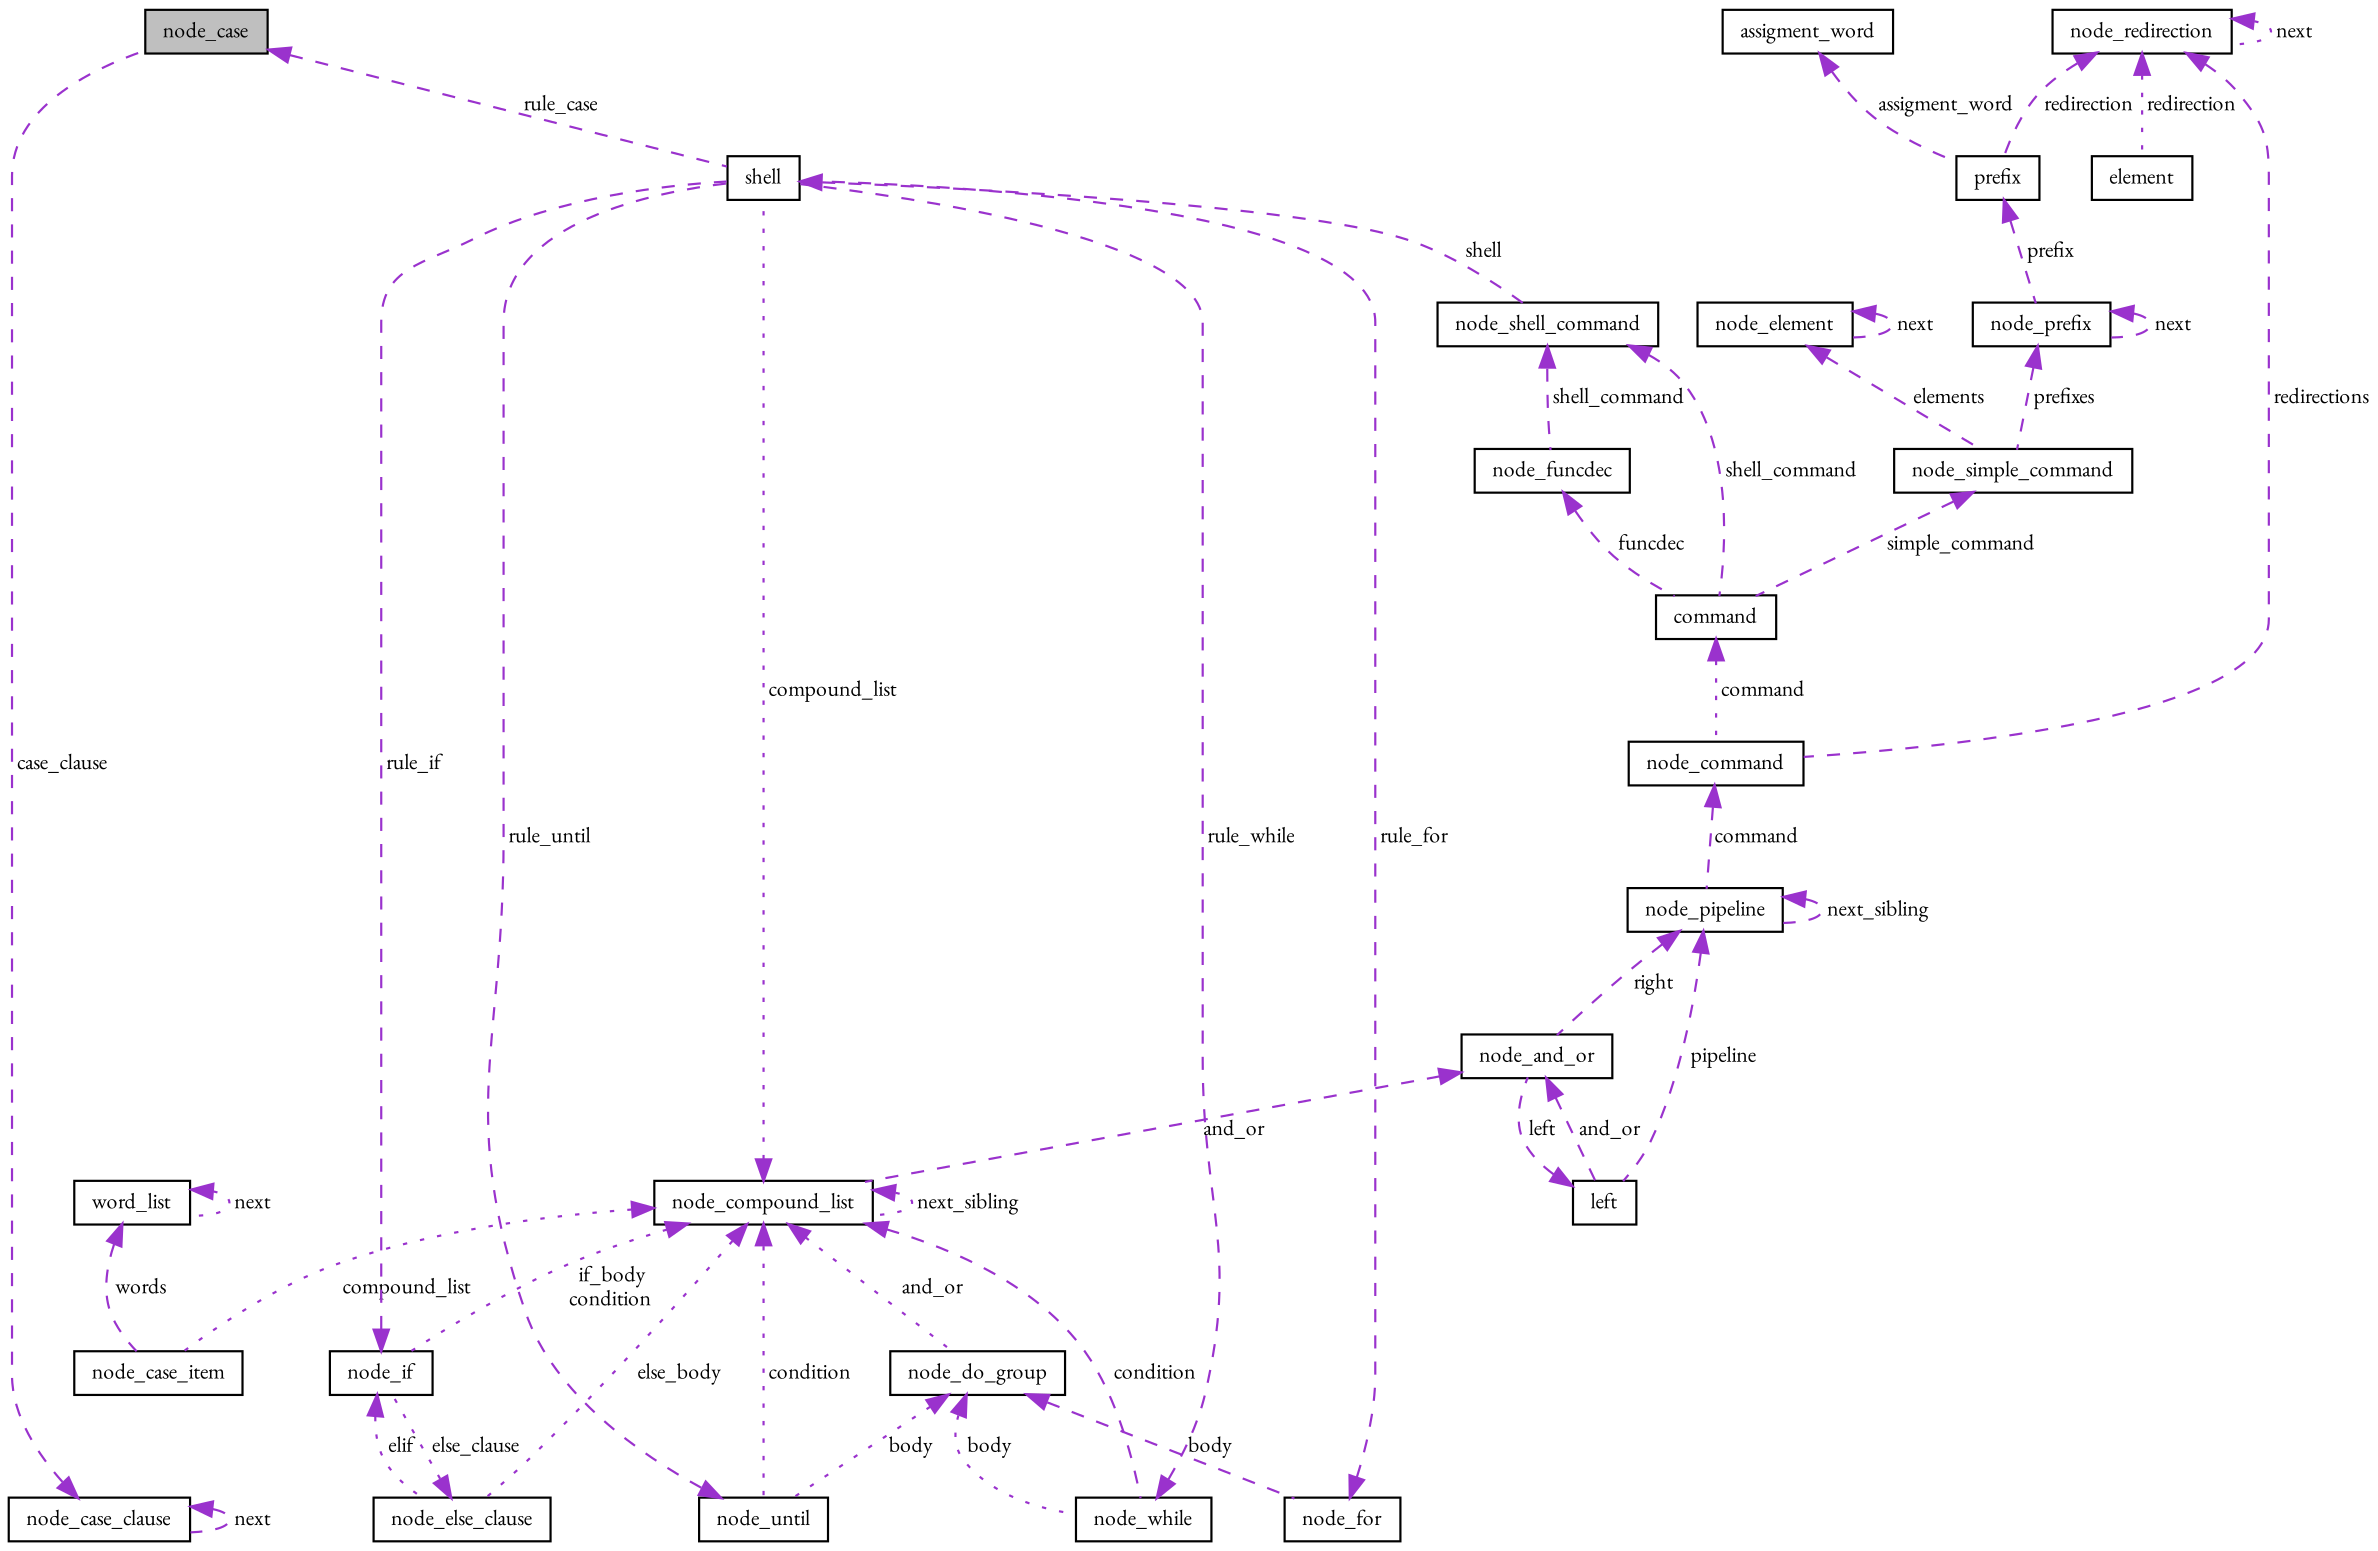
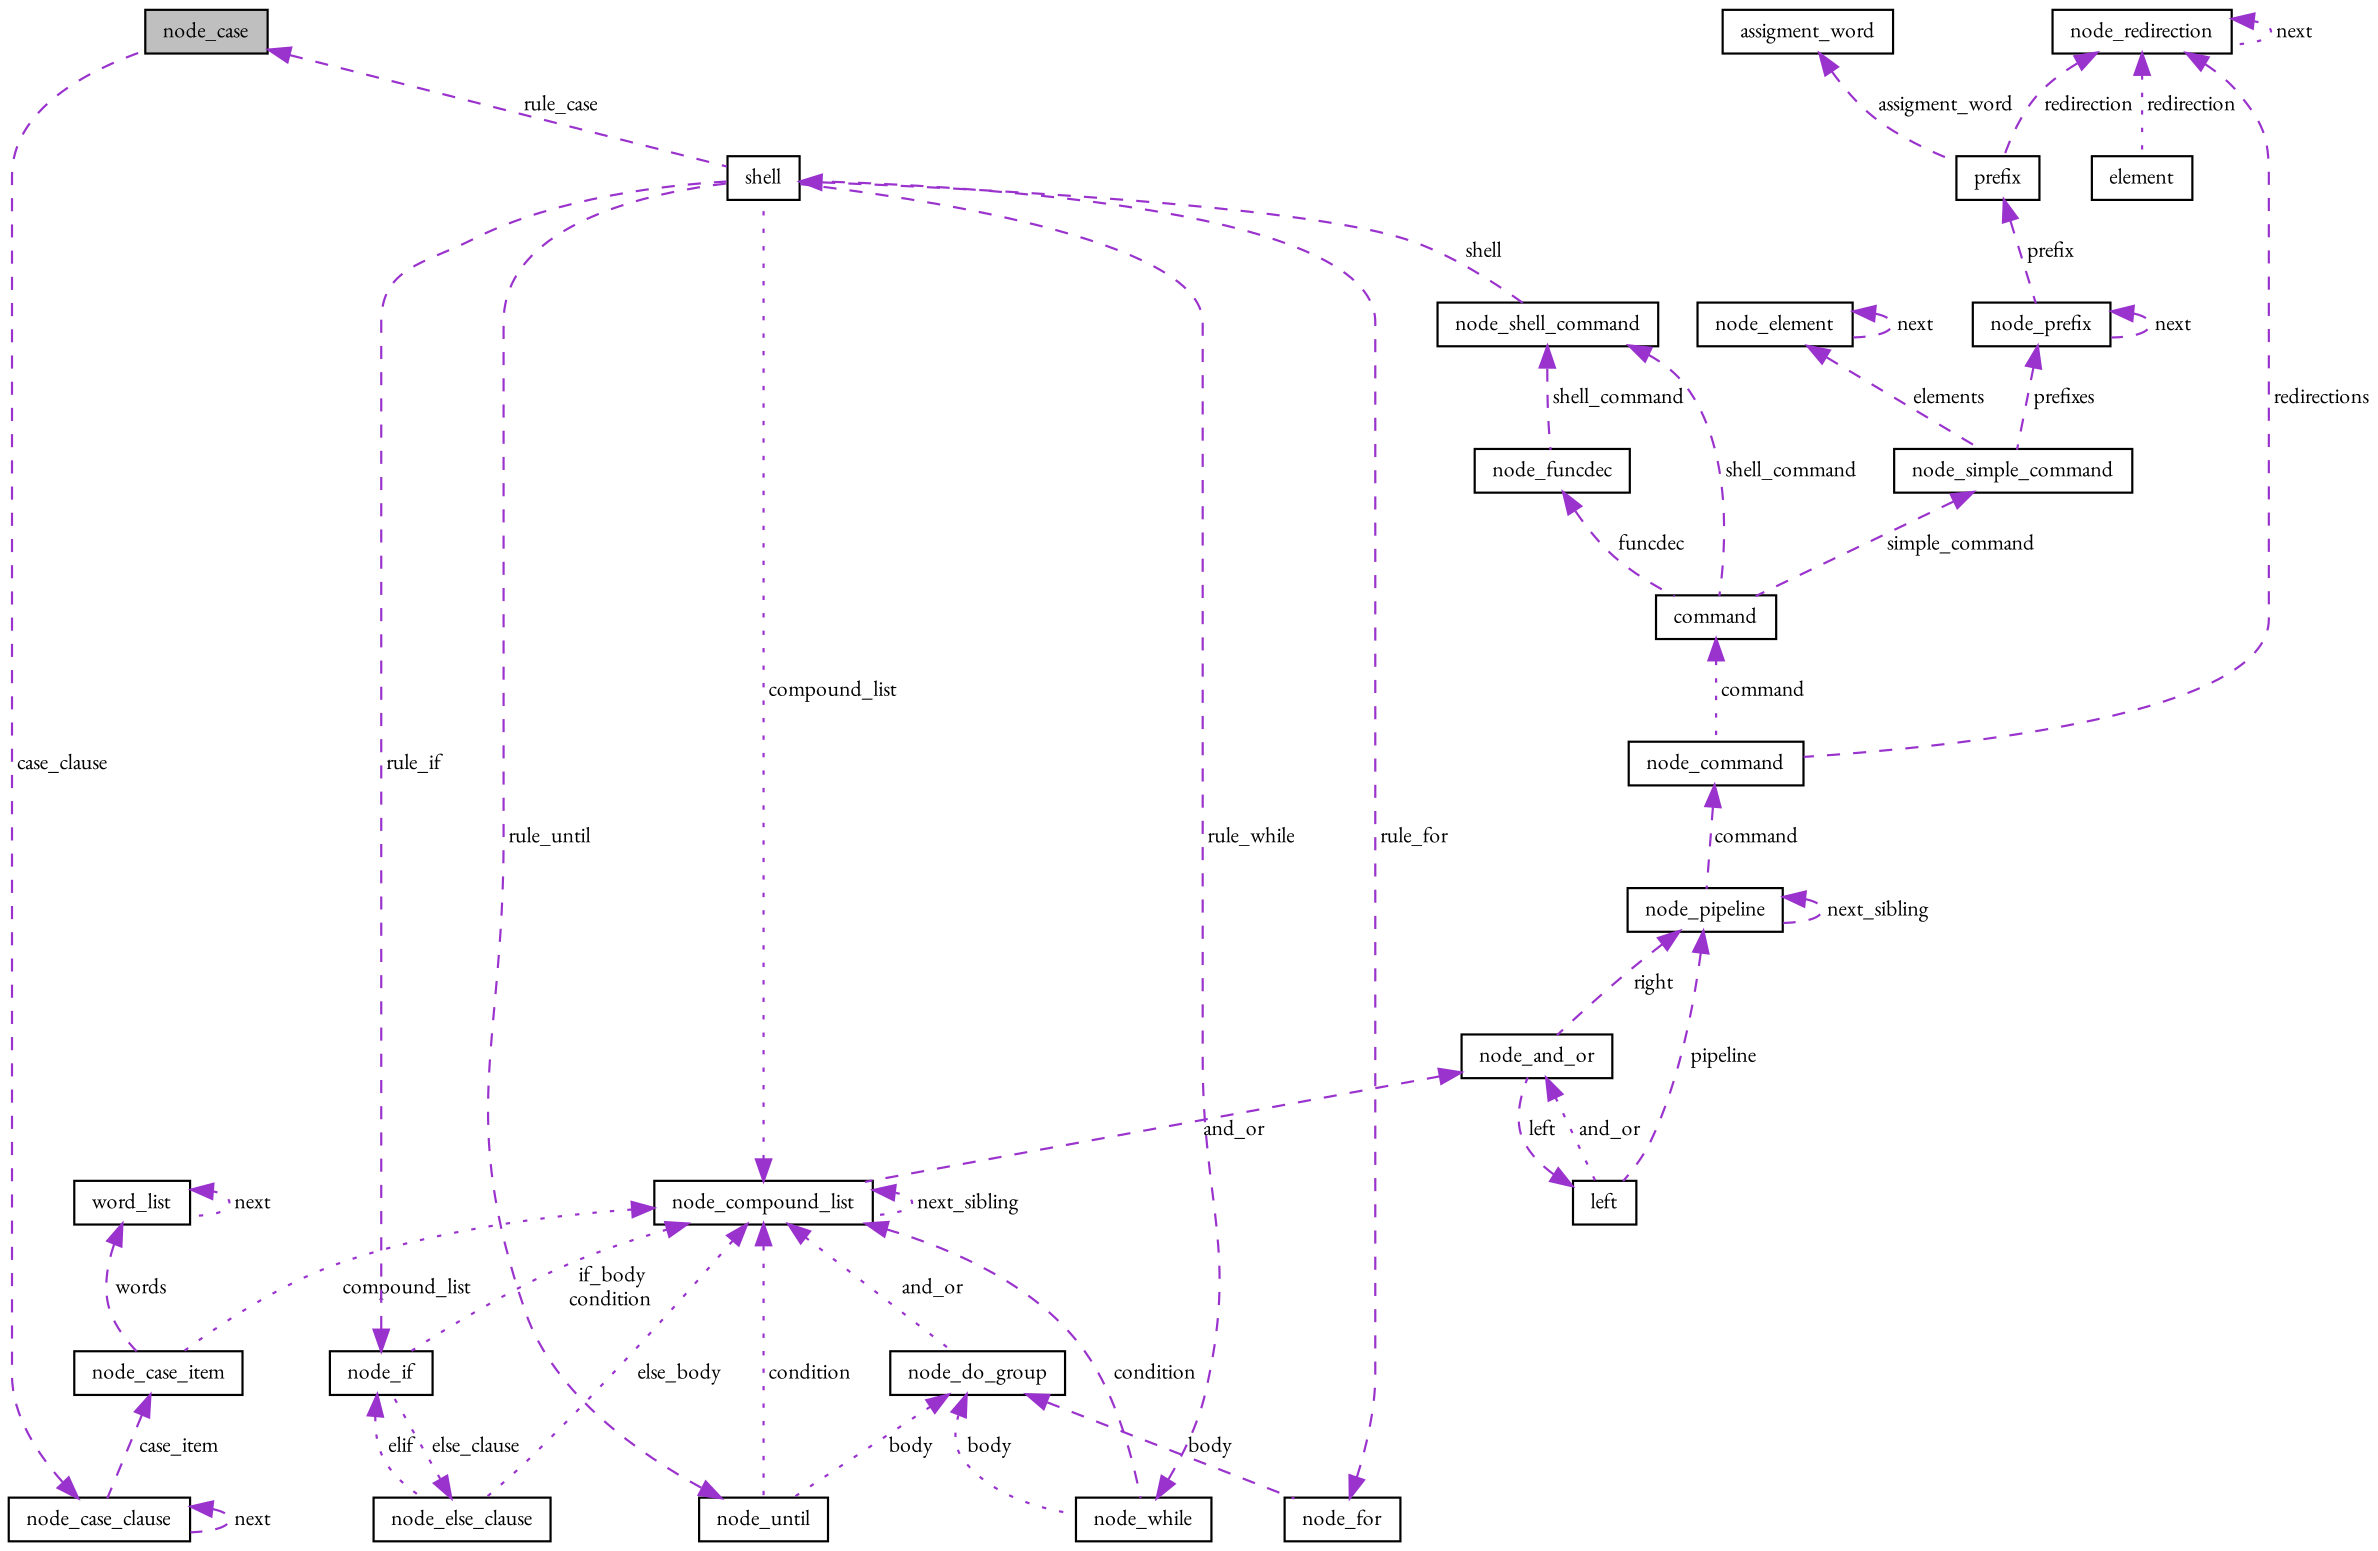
edge "left" -> "node_and_or": style dashed -> dotted
edge "node_case_clause" -> "node_case_item": added, label "case_item"
